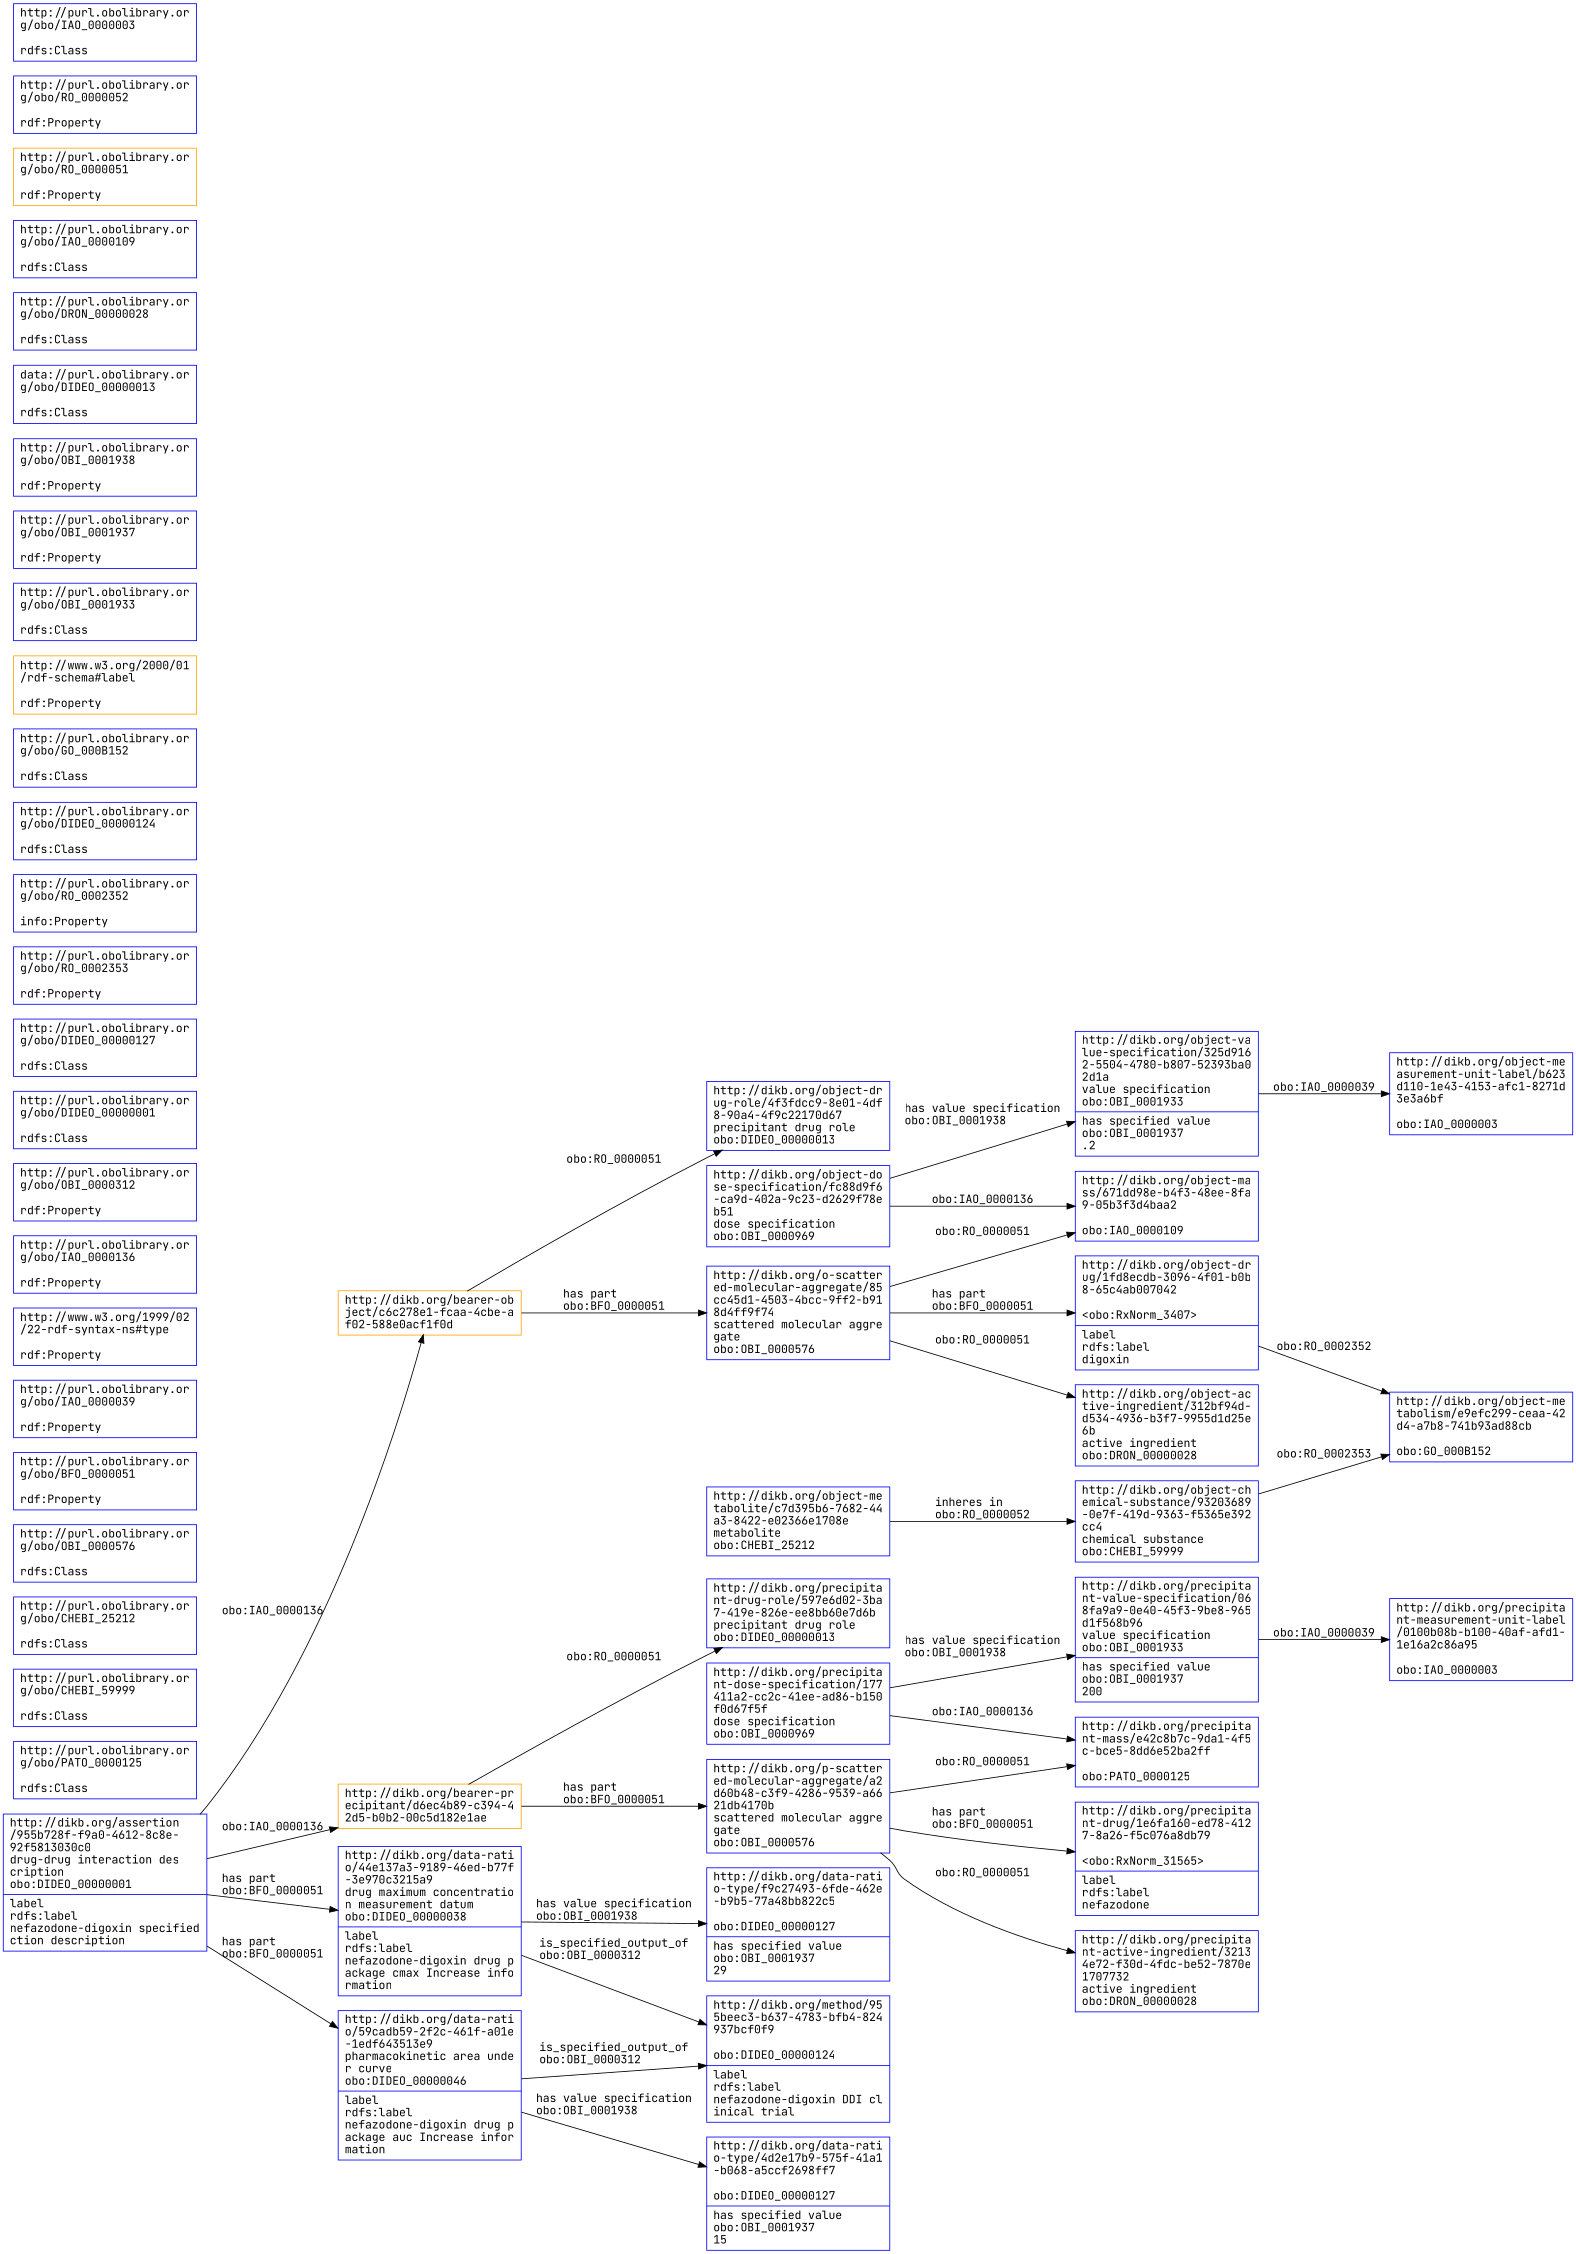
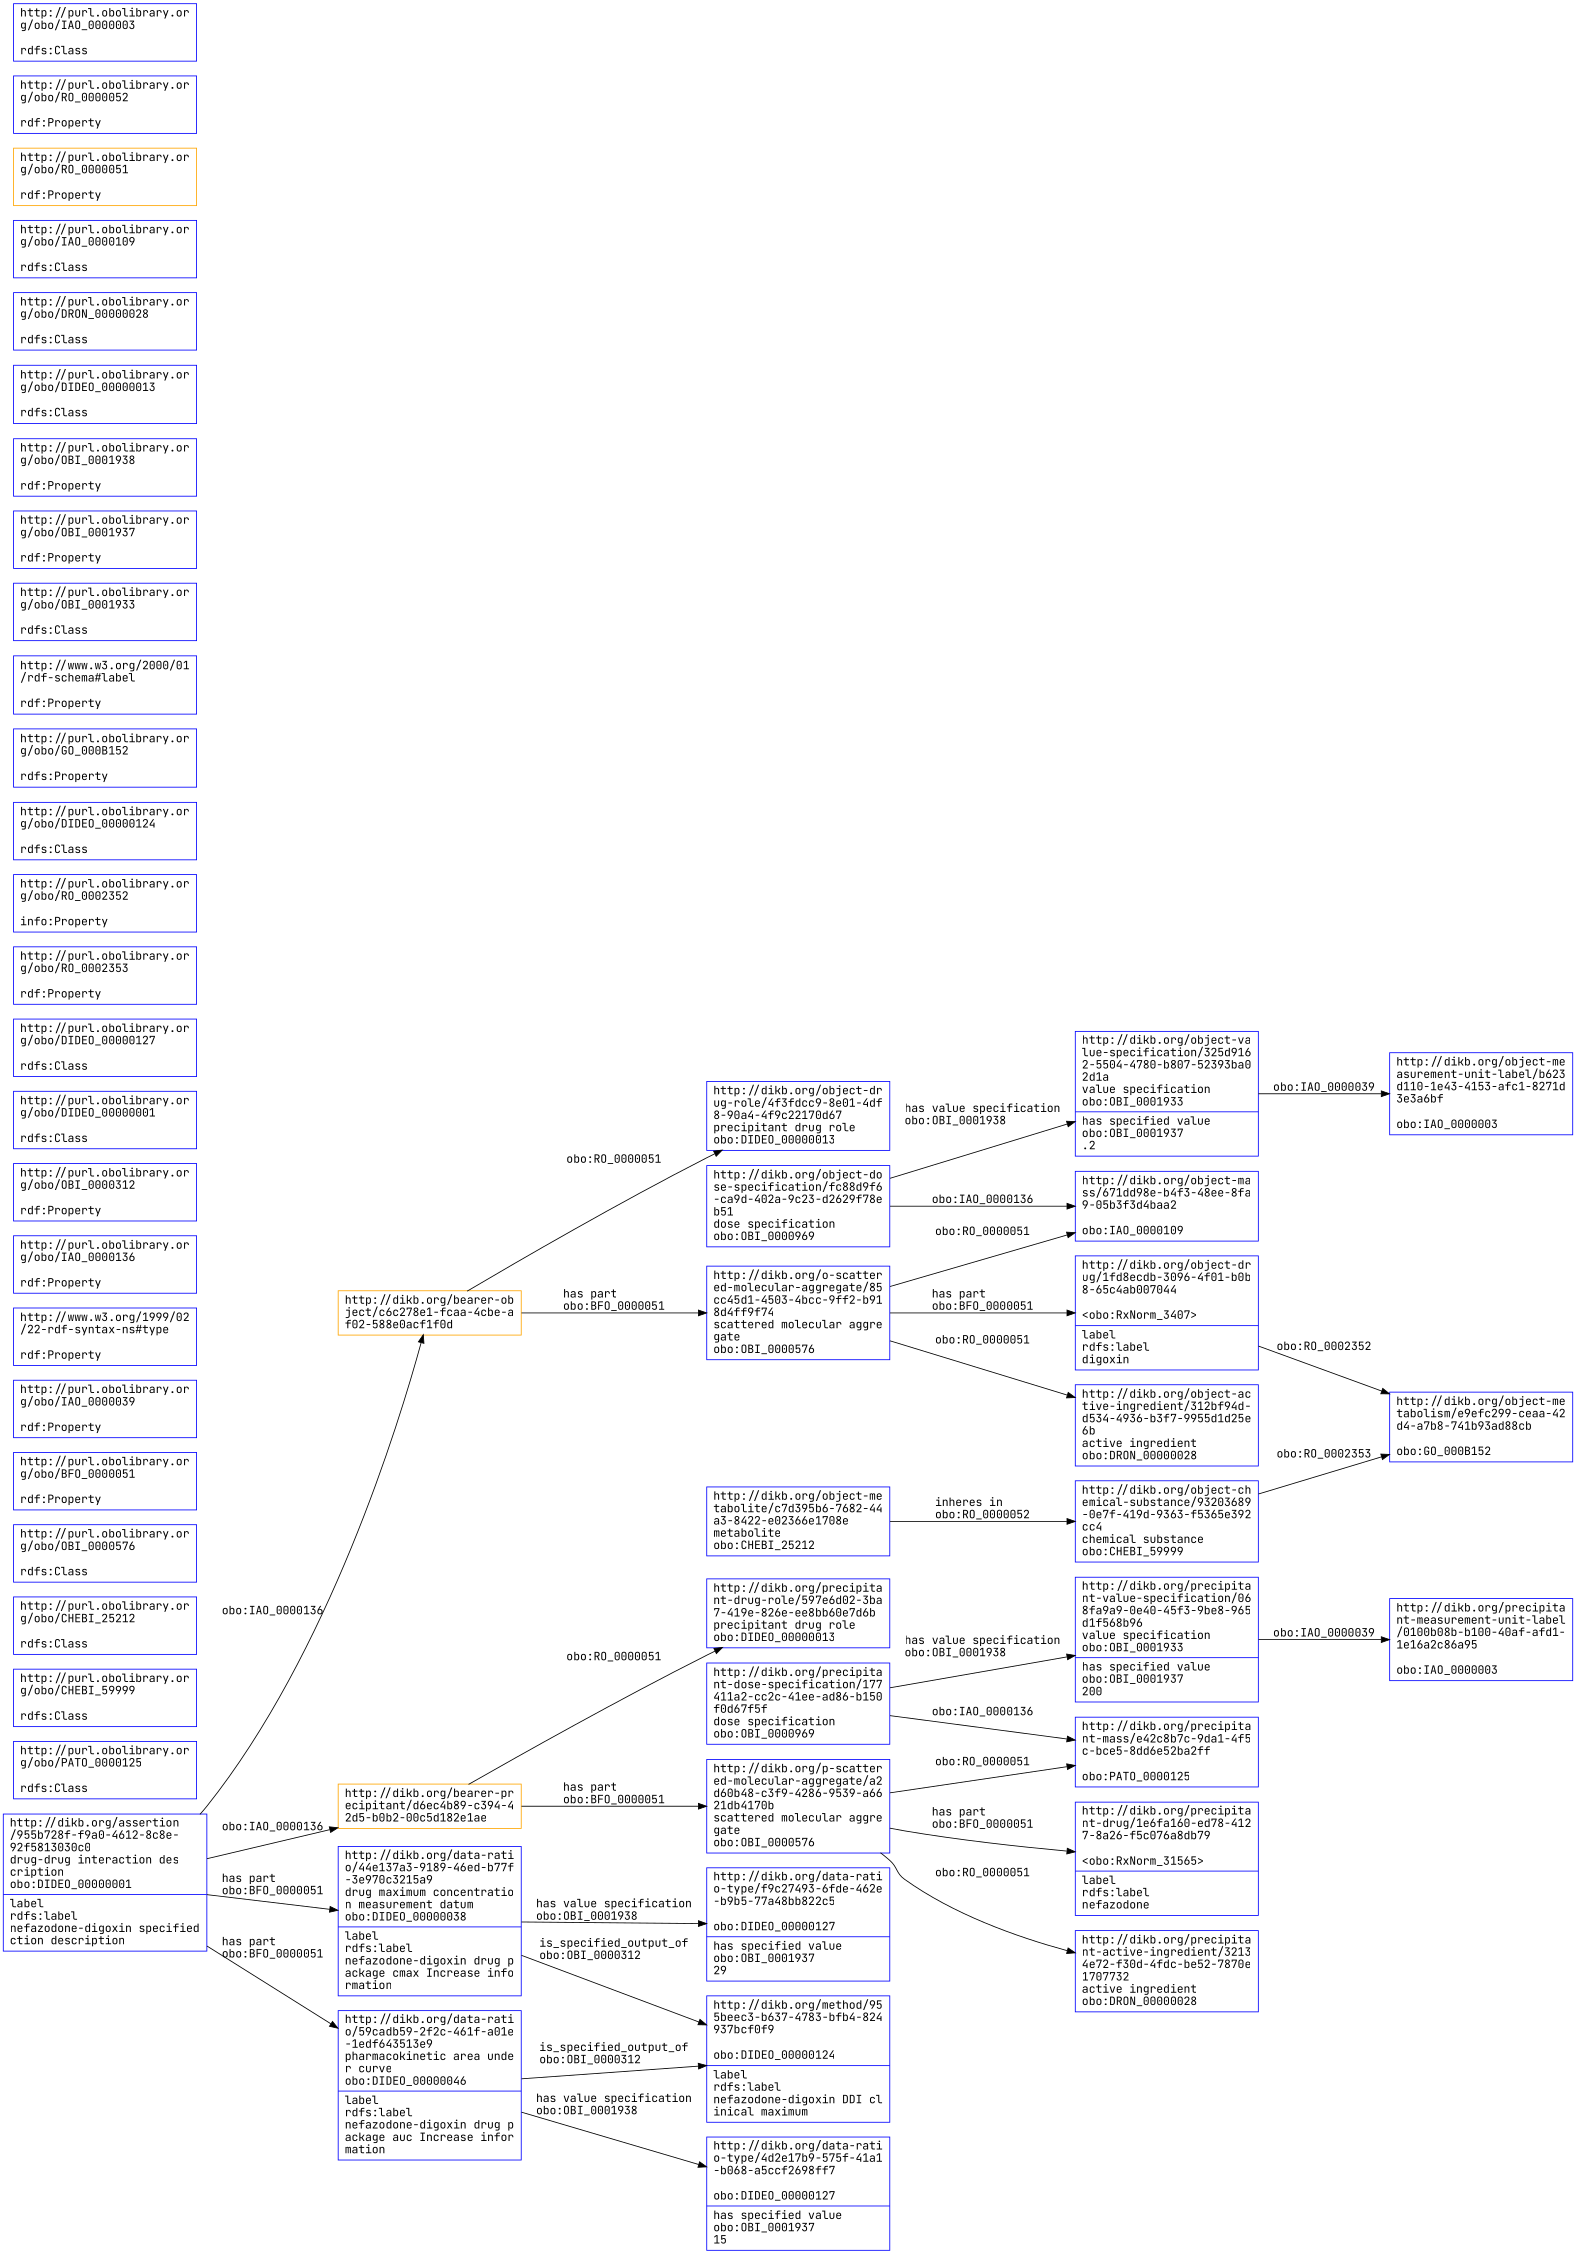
node "data://purl.obolibrary.or g/obo/DIDEO_00000013 rdfs:Class": label "data://purl.obolibrary.or g/obo/DIDEO_00000013 rdfs:Class" -> "http://purl.obolibrary.or g/obo/DIDEO_00000013 rdfs:Class"
node "http://www.w3.org/2000/01 /rdf-schema#label rdf:Property": color orange -> blue
node "http://purl.obolibrary.or g/obo/GO_000B152 rdfs:Class": label "http://purl.obolibrary.or g/obo/GO_000B152 rdfs:Class" -> "http://purl.obolibrary.or g/obo/GO_000B152 rdfs:Property"
node "http://dikb.org/object-dr": text "8-65c4ab007042" -> "8-65c4ab007044"
node "http://dikb.org/method/95": text "inical trial" -> "inical maximum"
